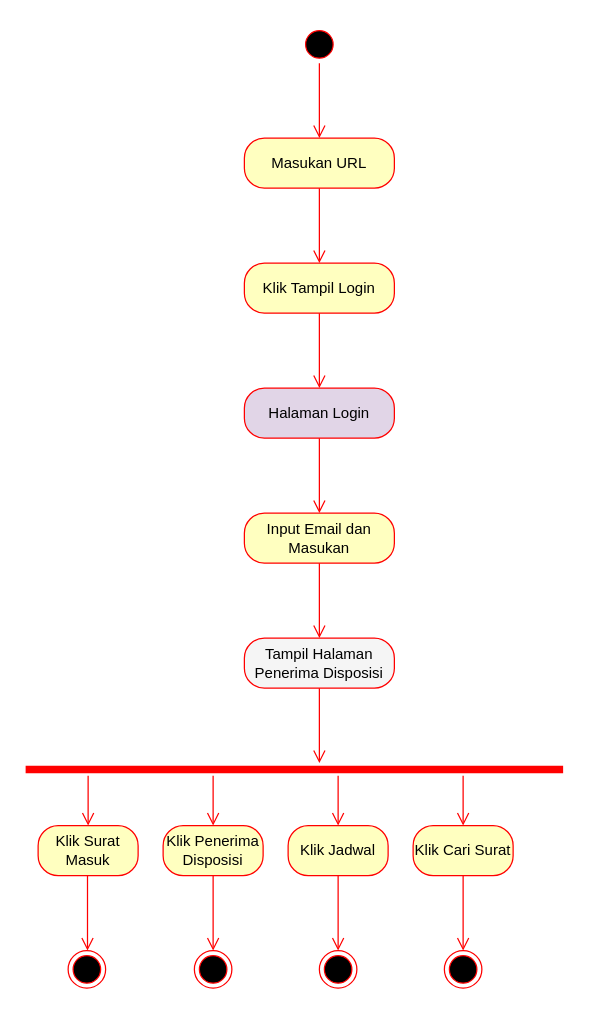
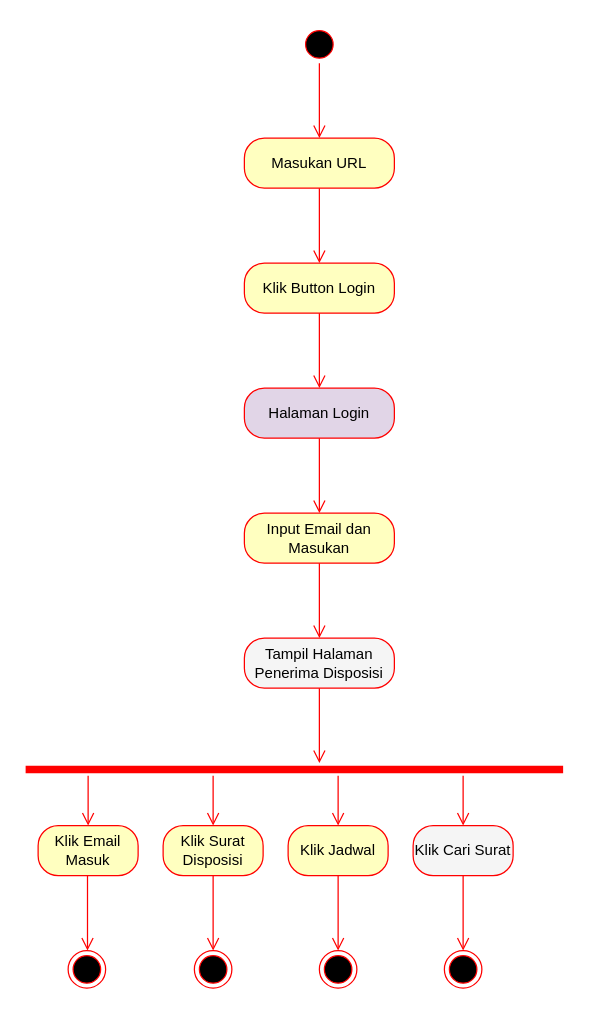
node "Klik Tampil Login": label "Klik Tampil Login" -> "Klik Button Login"
node "Klik Surat Masuk": label "Klik Surat Masuk" -> "Klik Email Masuk"
node "Klik Penerima Disposisi": label "Klik Penerima Disposisi" -> "Klik Surat Disposisi"
node "Klik Cari Surat": fillcolor #ffffc0 -> #f5f5f5
